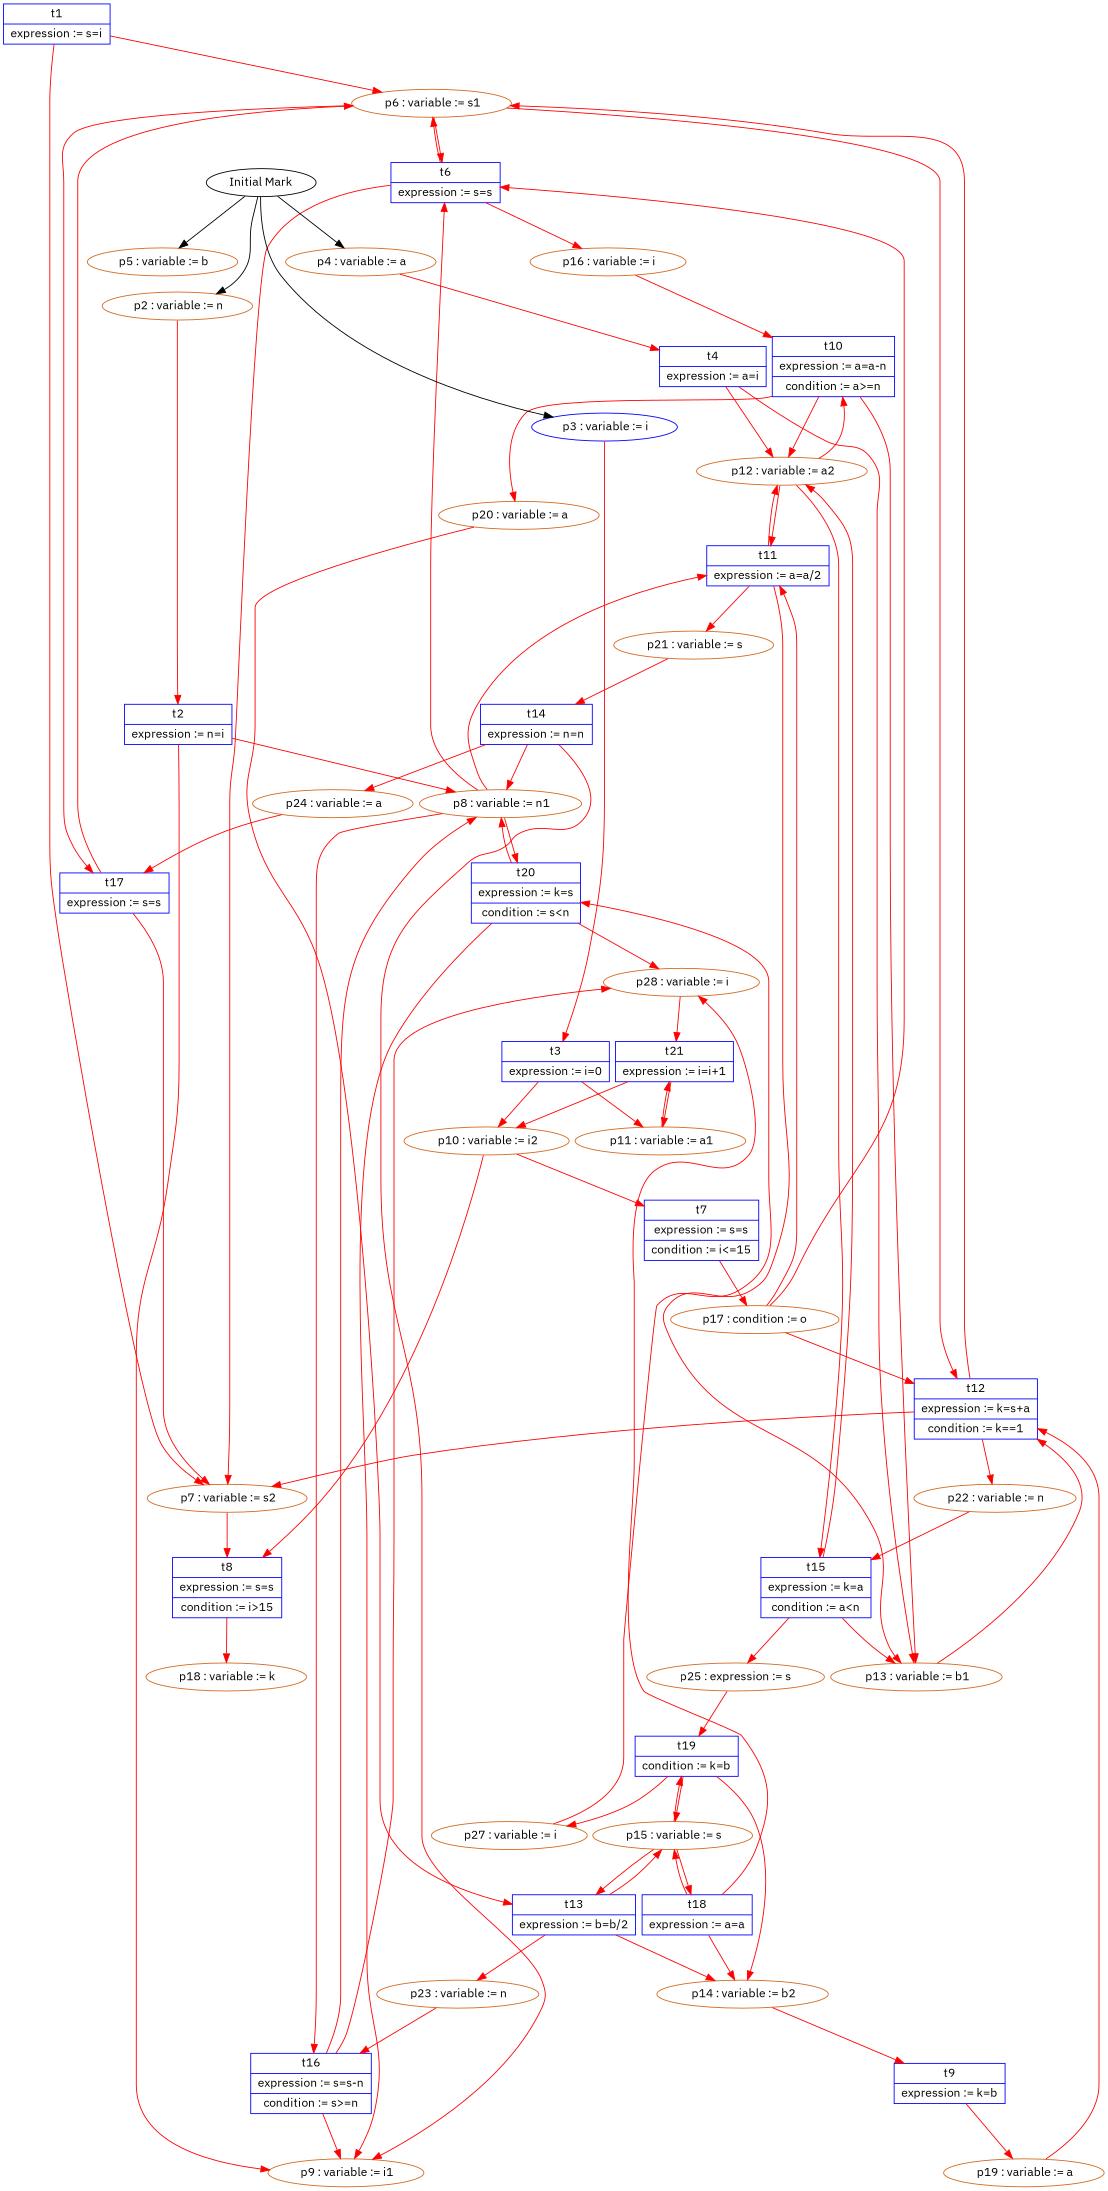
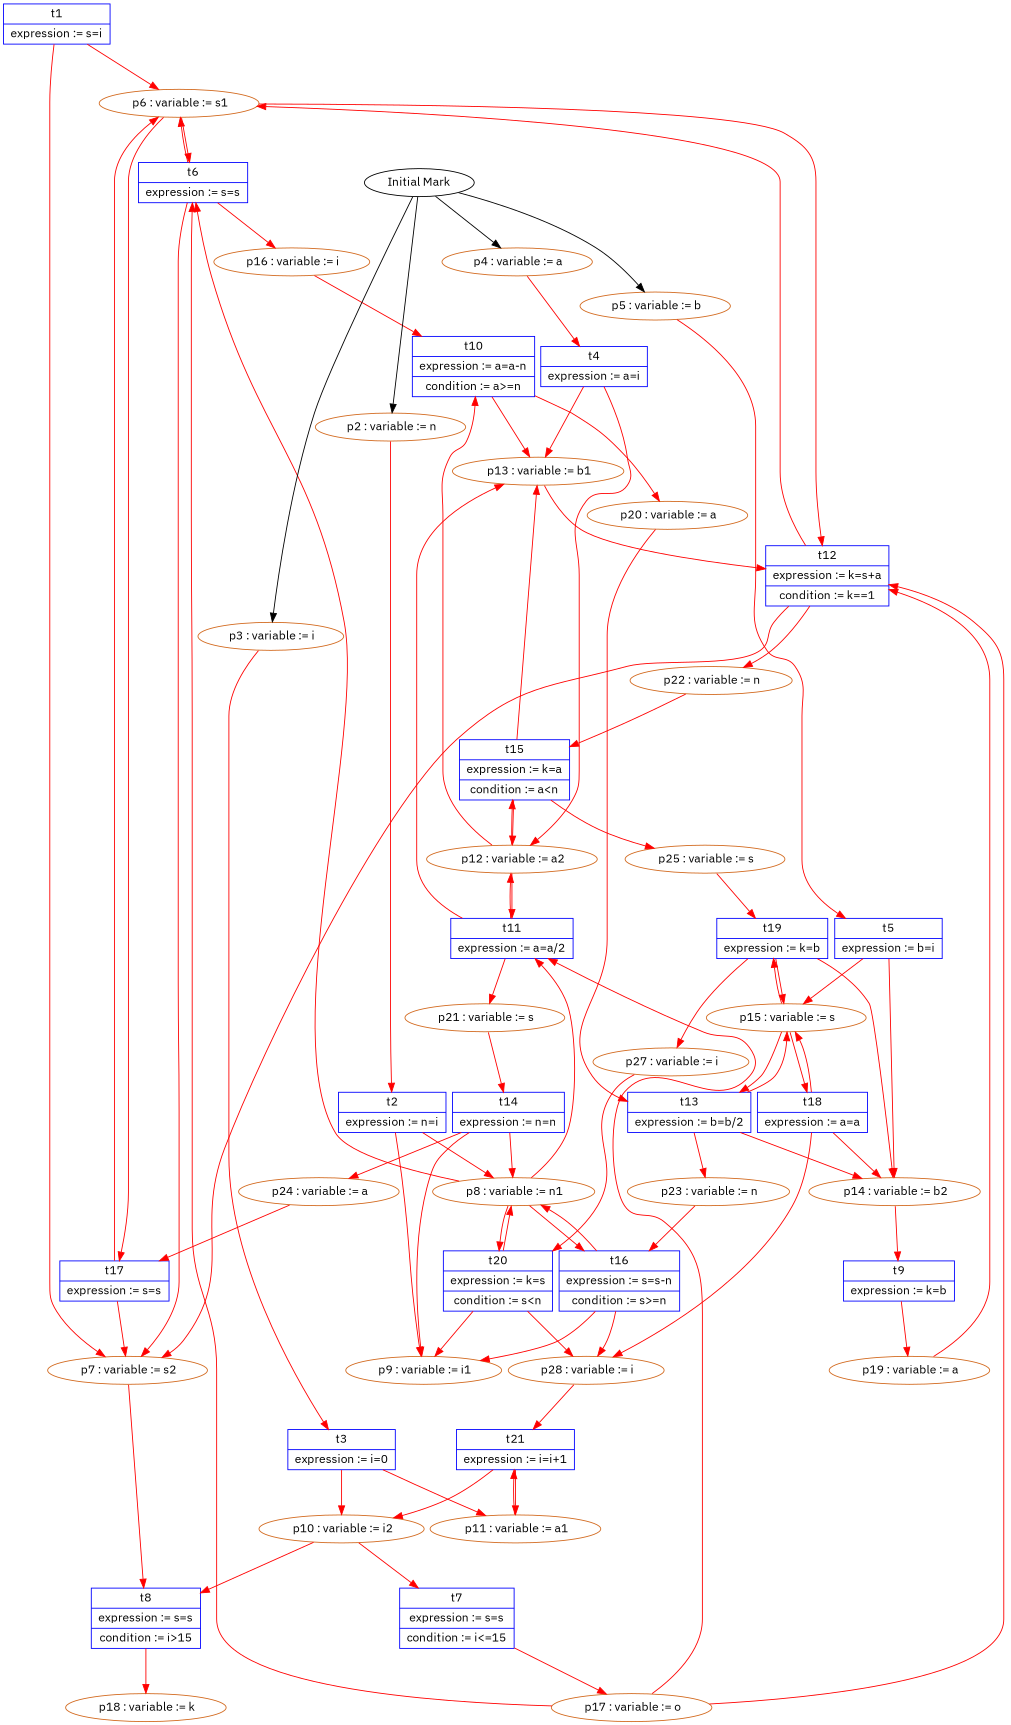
edge "t10" -> "p12 : variable := a2": removed
node "p3 : variable := i": color blue -> chocolate
node "t5": added
node "p17 : condition := o": label "p17 : condition := o" -> "p17 : variable := o"
node "p25 : expression := s": label "p25 : expression := s" -> "p25 : variable := s"
node "t19": text "condition := k=b" -> "expression := k=b"
